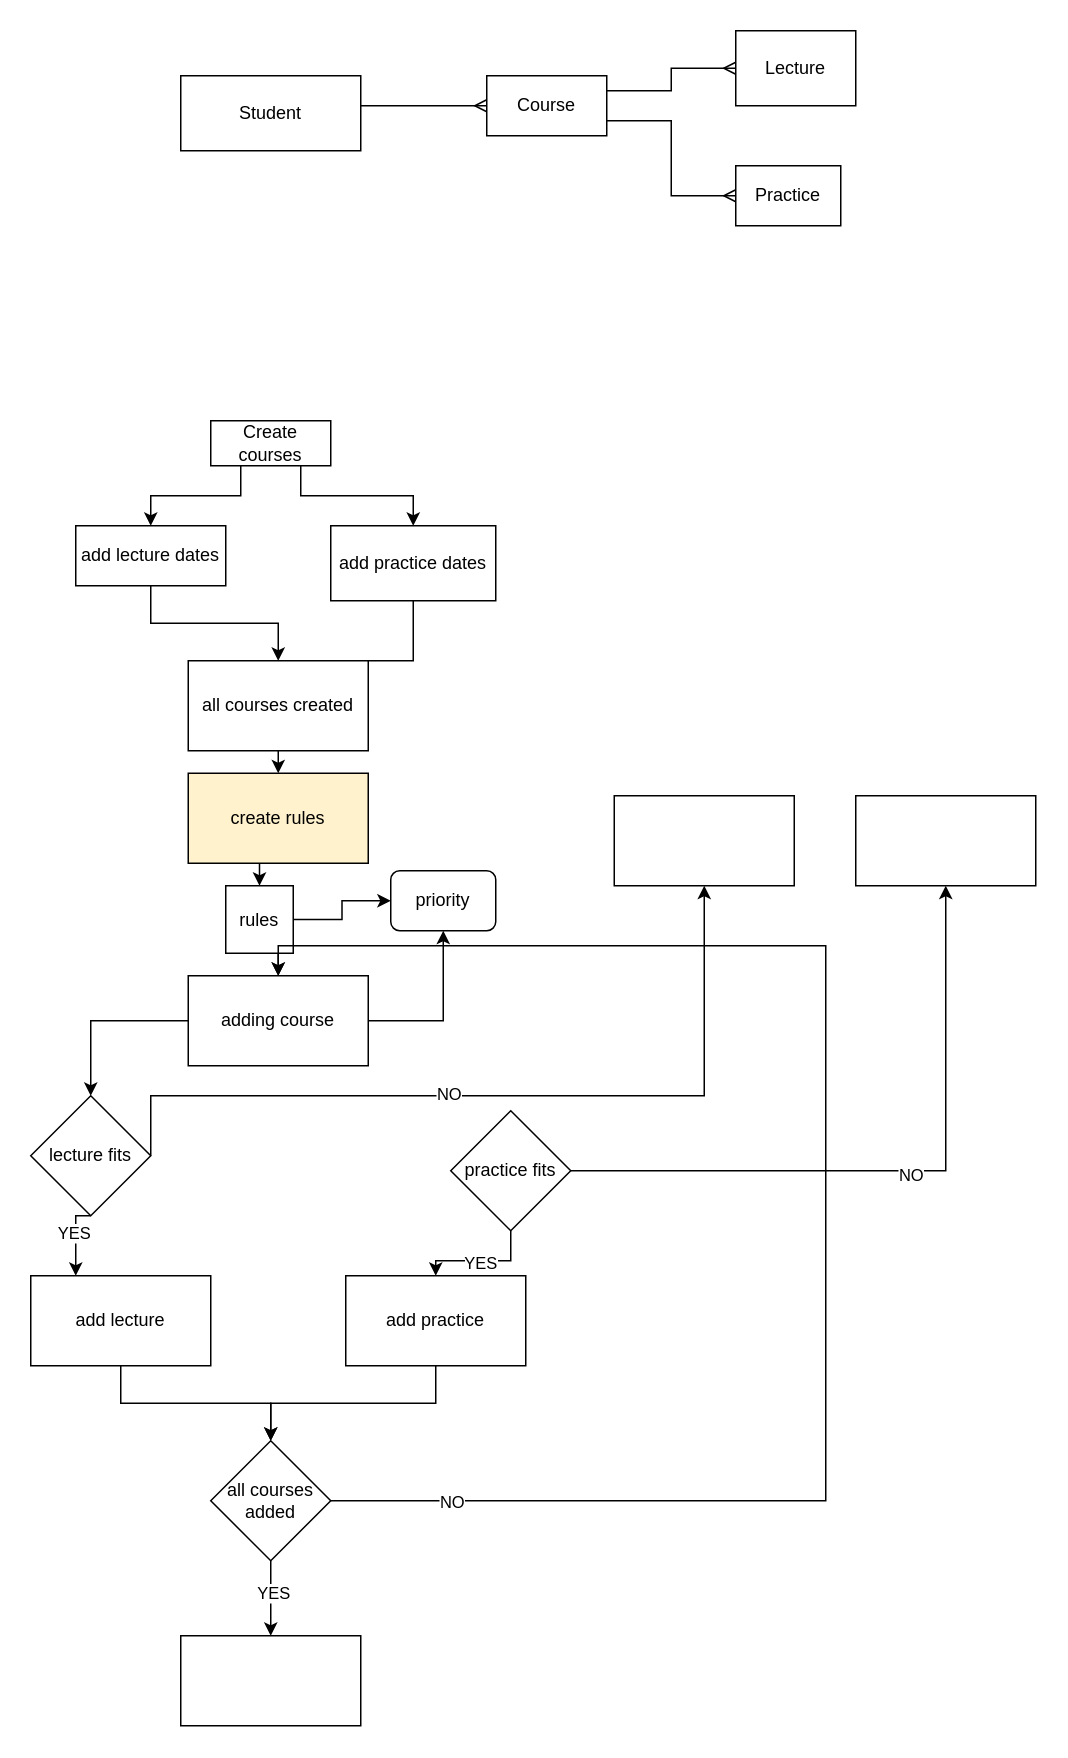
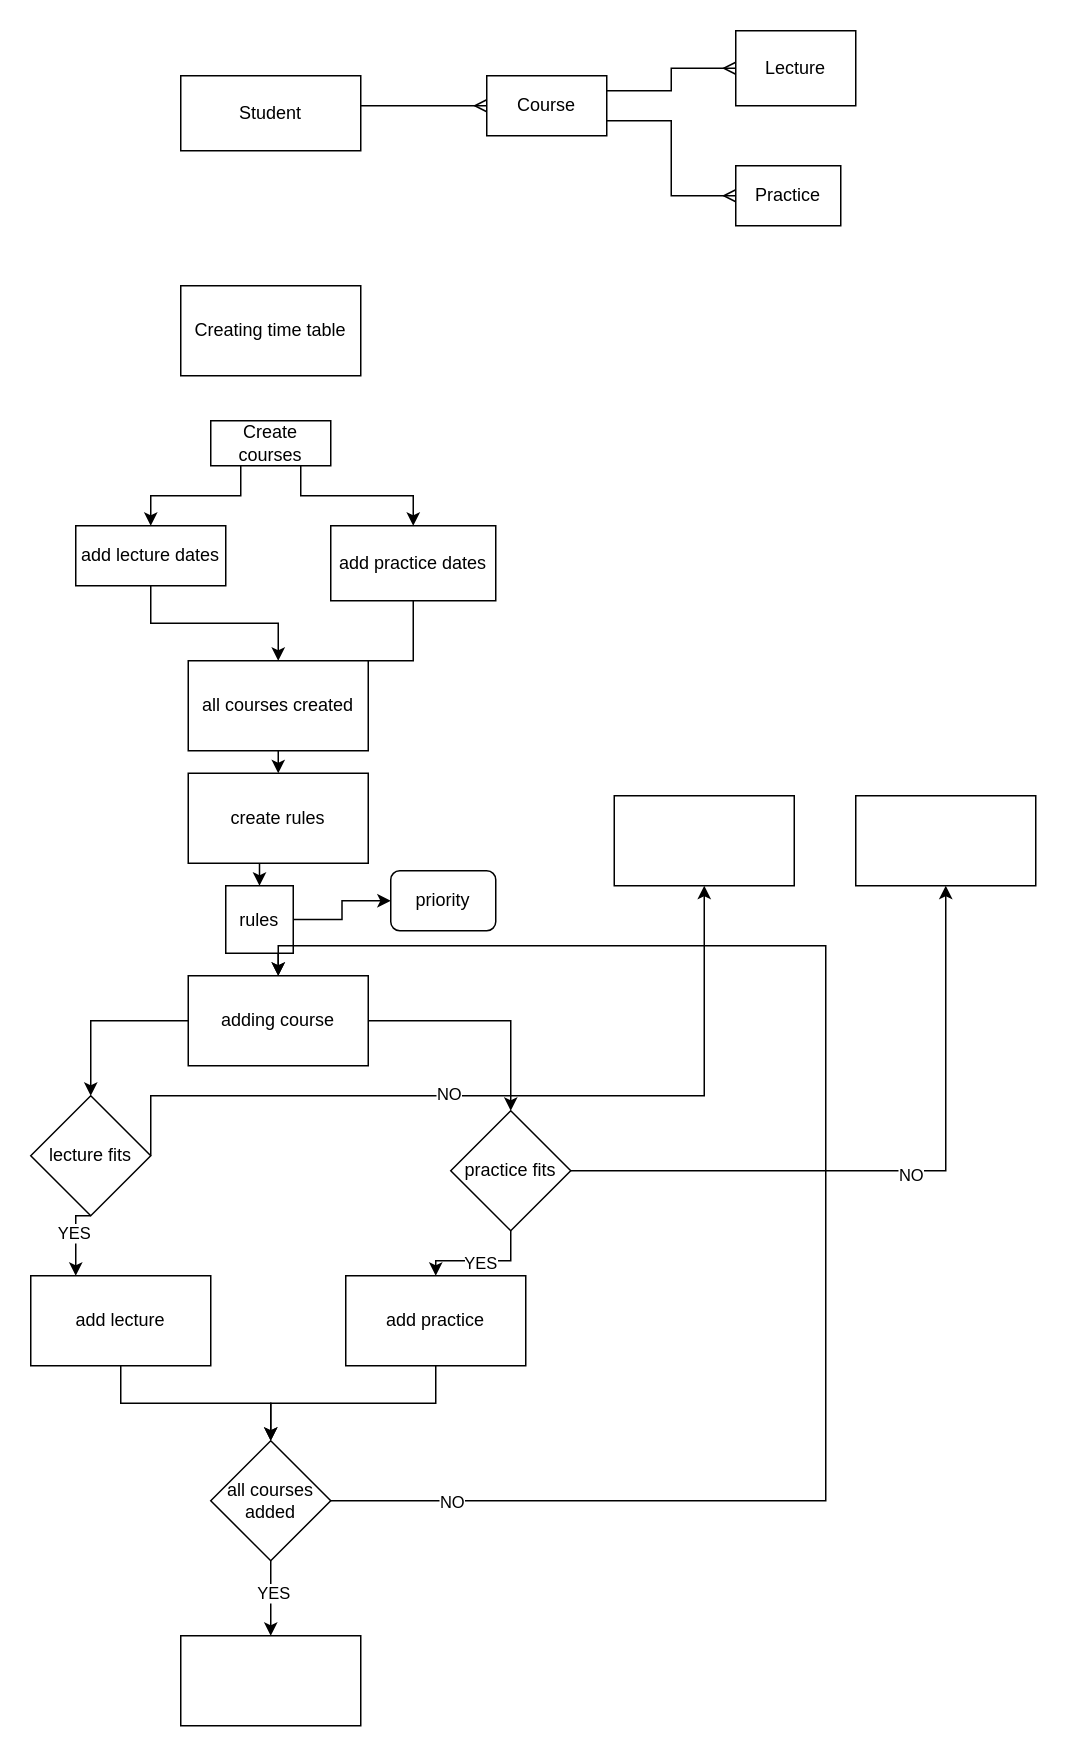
node "Creating time table": added
node "create rules": fillcolor #fff2cc -> #ffffff
edge "adding course" -> "priority": now "adding course" -> "practice fits"
